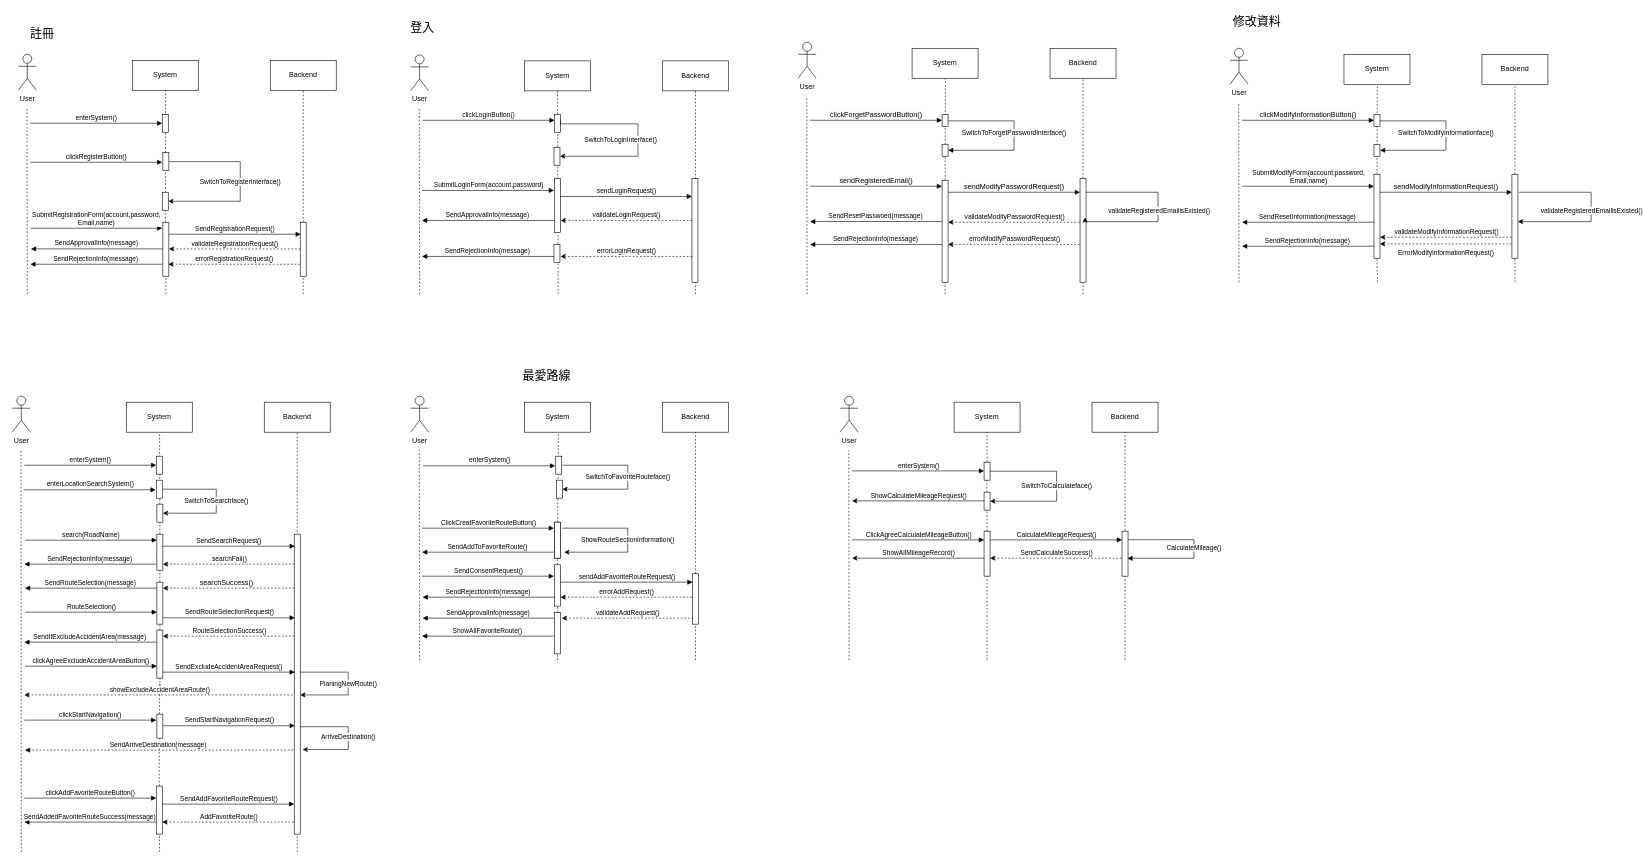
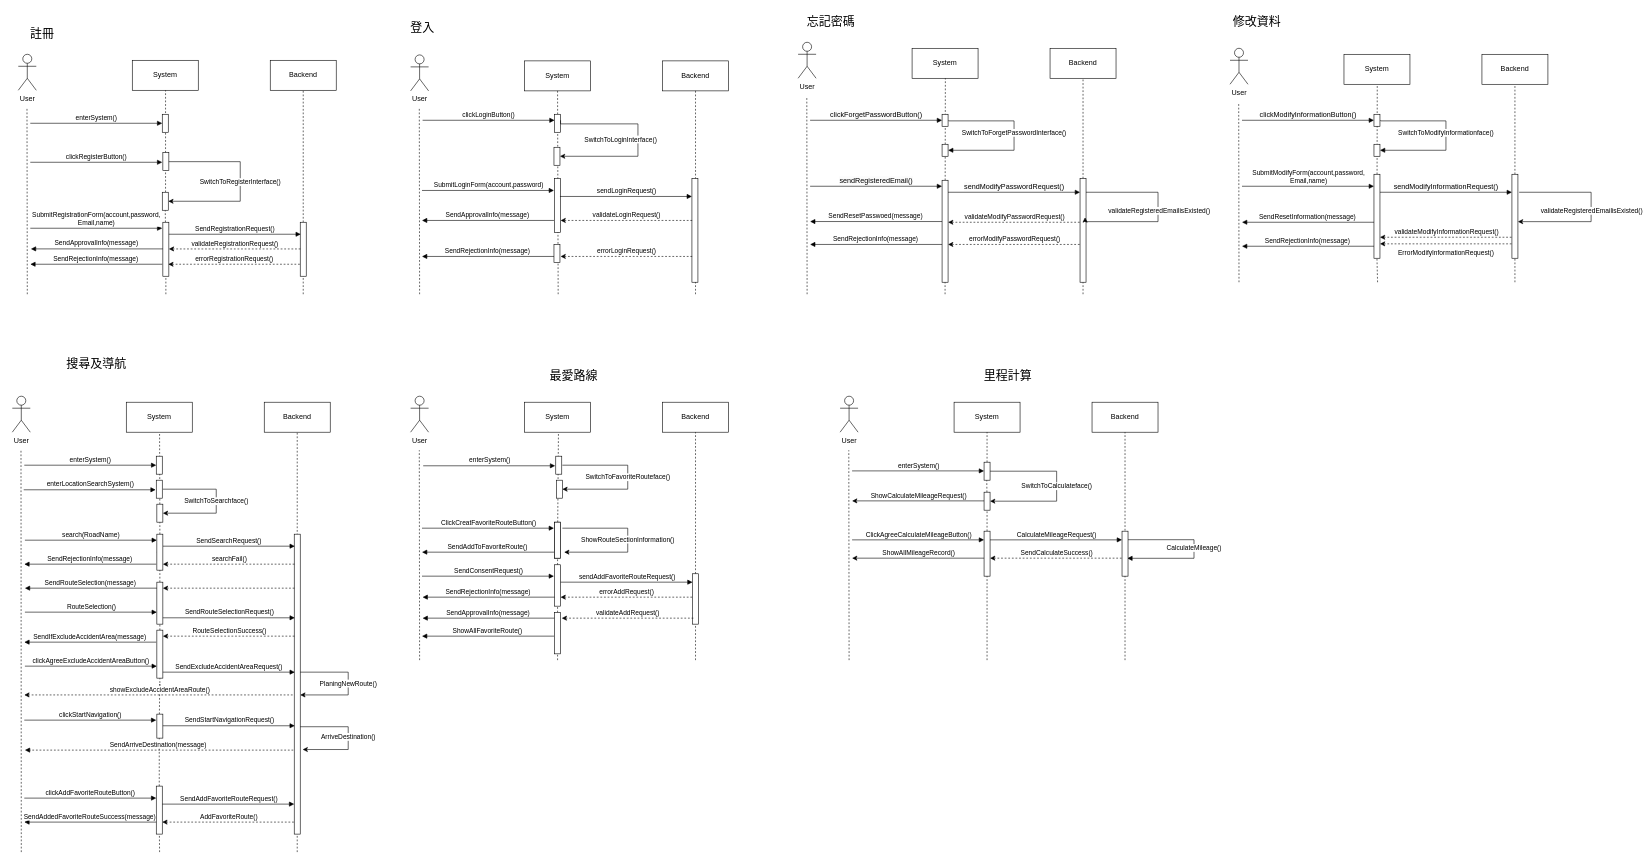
node "忘記密碼": added
node "搜尋及導航": added
node "最愛路線": moved (547, 375) -> (574, 375)
node "里程計算": added
node "searchSuccess()": removed
